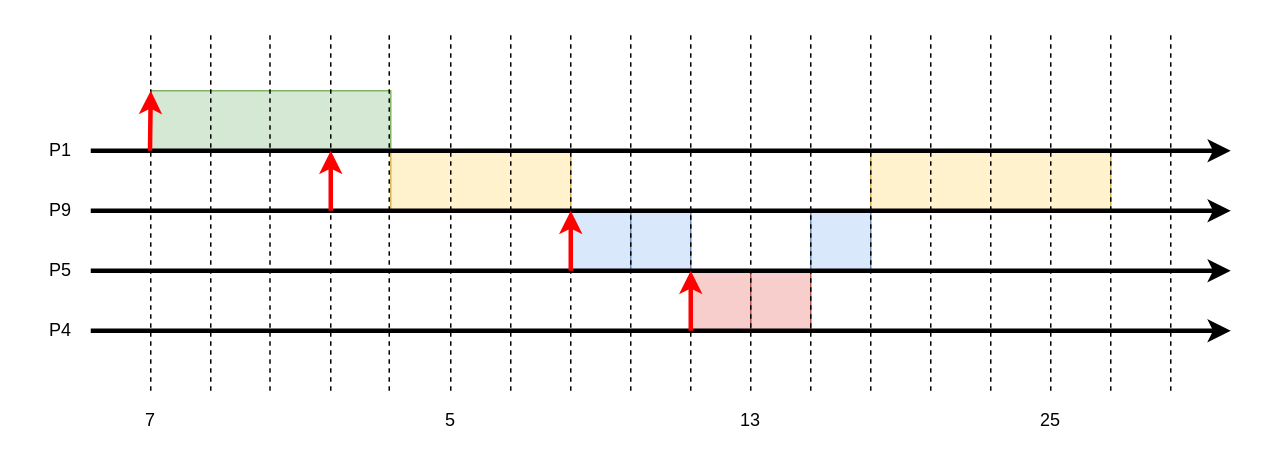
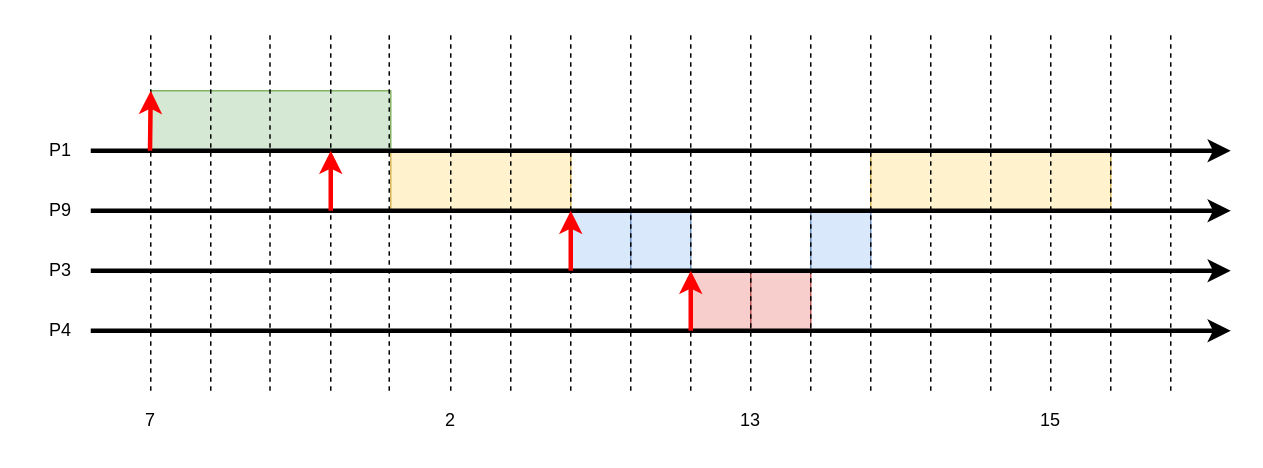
node "P5": label "P5" -> "P3"
node "5": label "5" -> "2"
node "25": label "25" -> "15"
